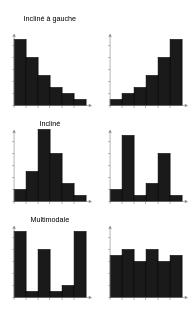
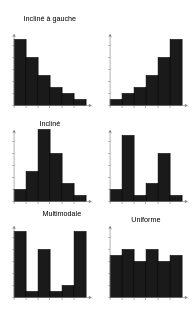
node "Multimodale": moved (50, 219) -> (62, 213)
node "Uniforme": added
